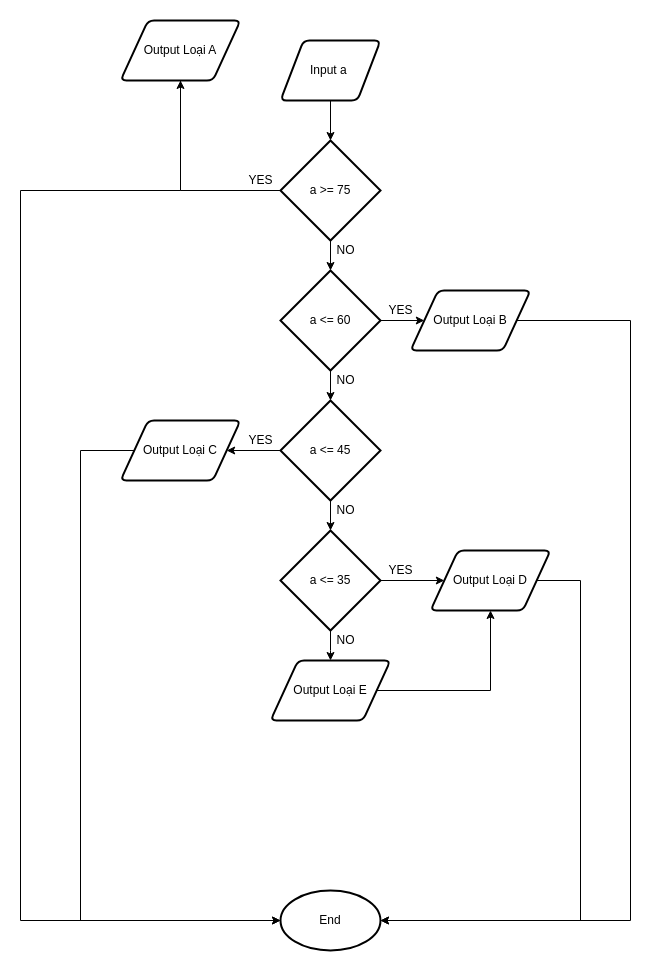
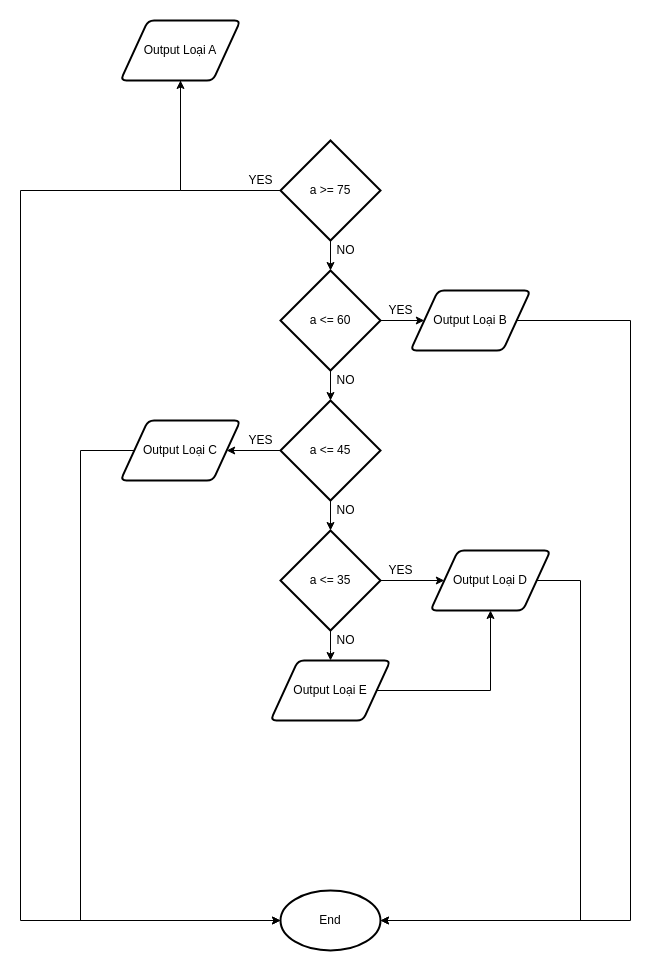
node "Input a": removed
edge "Input a" -> "a >= 75": removed
